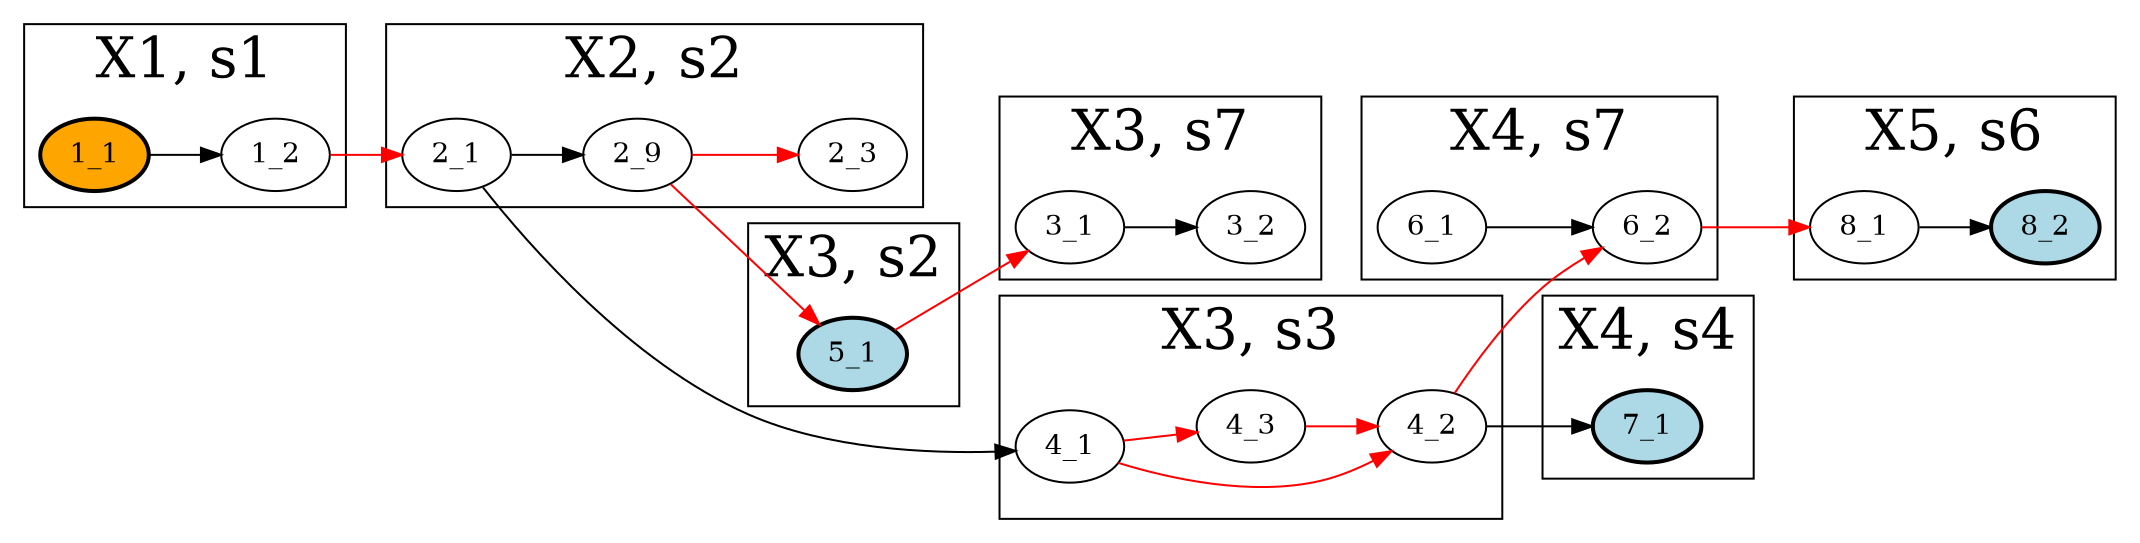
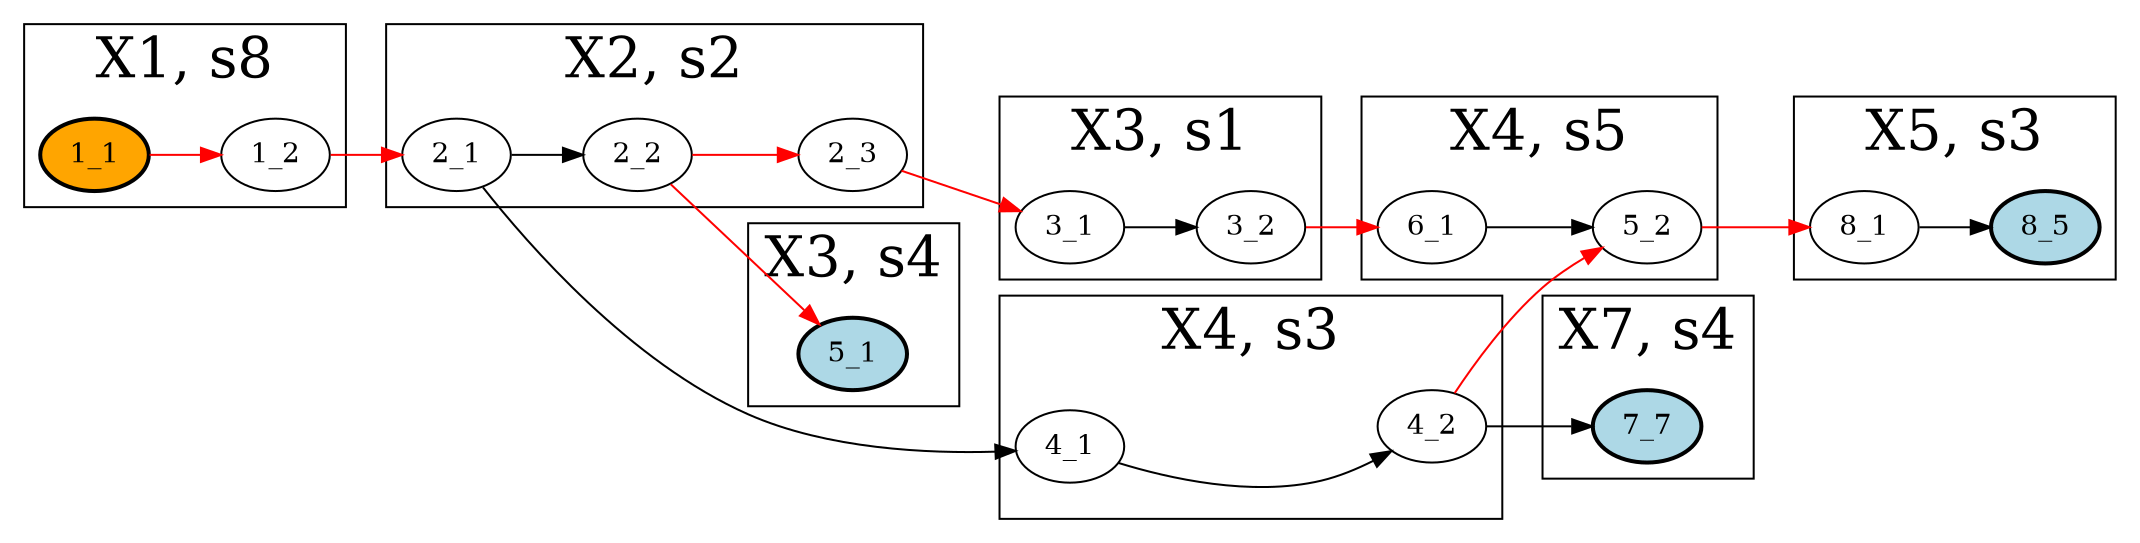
cluster "X1, s1": label "X1, s1" -> "X1, s8"
cluster "X3, s7": label "X3, s7" -> "X3, s1"
cluster "X4, s7": label "X4, s7" -> "X4, s5"
cluster "X5, s6": label "X5, s6" -> "X5, s3"
edge "1_1" -> "1_2": color black -> red
node "2_9": label "2_9" -> "2_2"
edge "3_2" -> "6_1": added
node "6_2": label "6_2" -> "5_2"
node "8_2": label "8_2" -> "8_5"
cluster "X3, s2": label "X3, s2" -> "X3, s4"
edge "5_1" -> "3_1": now "2_3" -> "3_1"
cluster "X3, s3": label "X3, s3" -> "X4, s3"
cluster "X4, s4": label "X4, s4" -> "X7, s4"
node "4_3": removed
node "7_1": label "7_1" -> "7_7"
edge "4_1" -> "4_2": color red -> black
